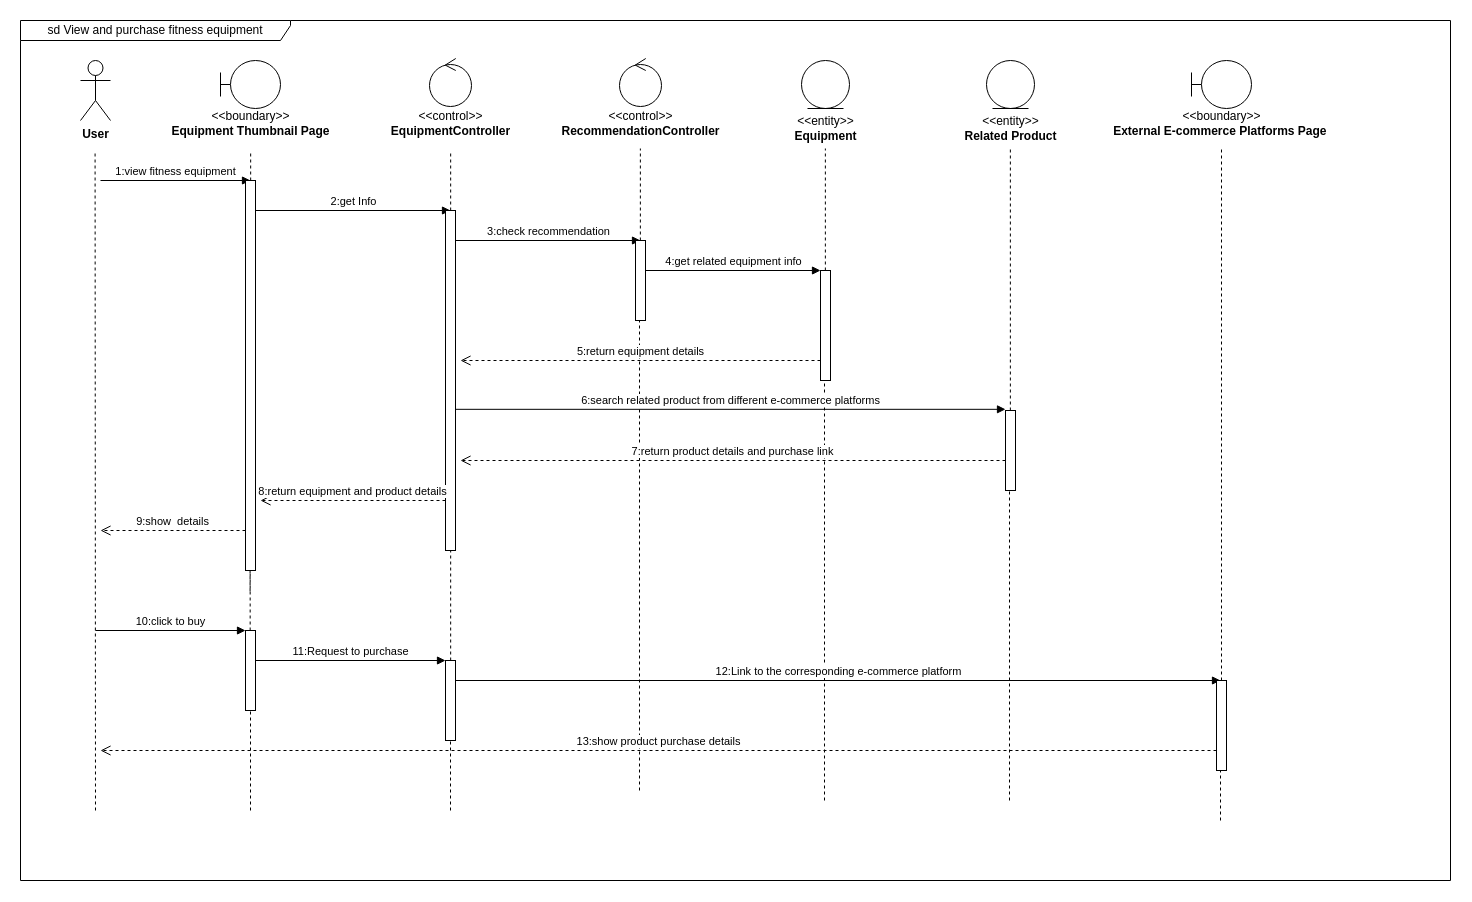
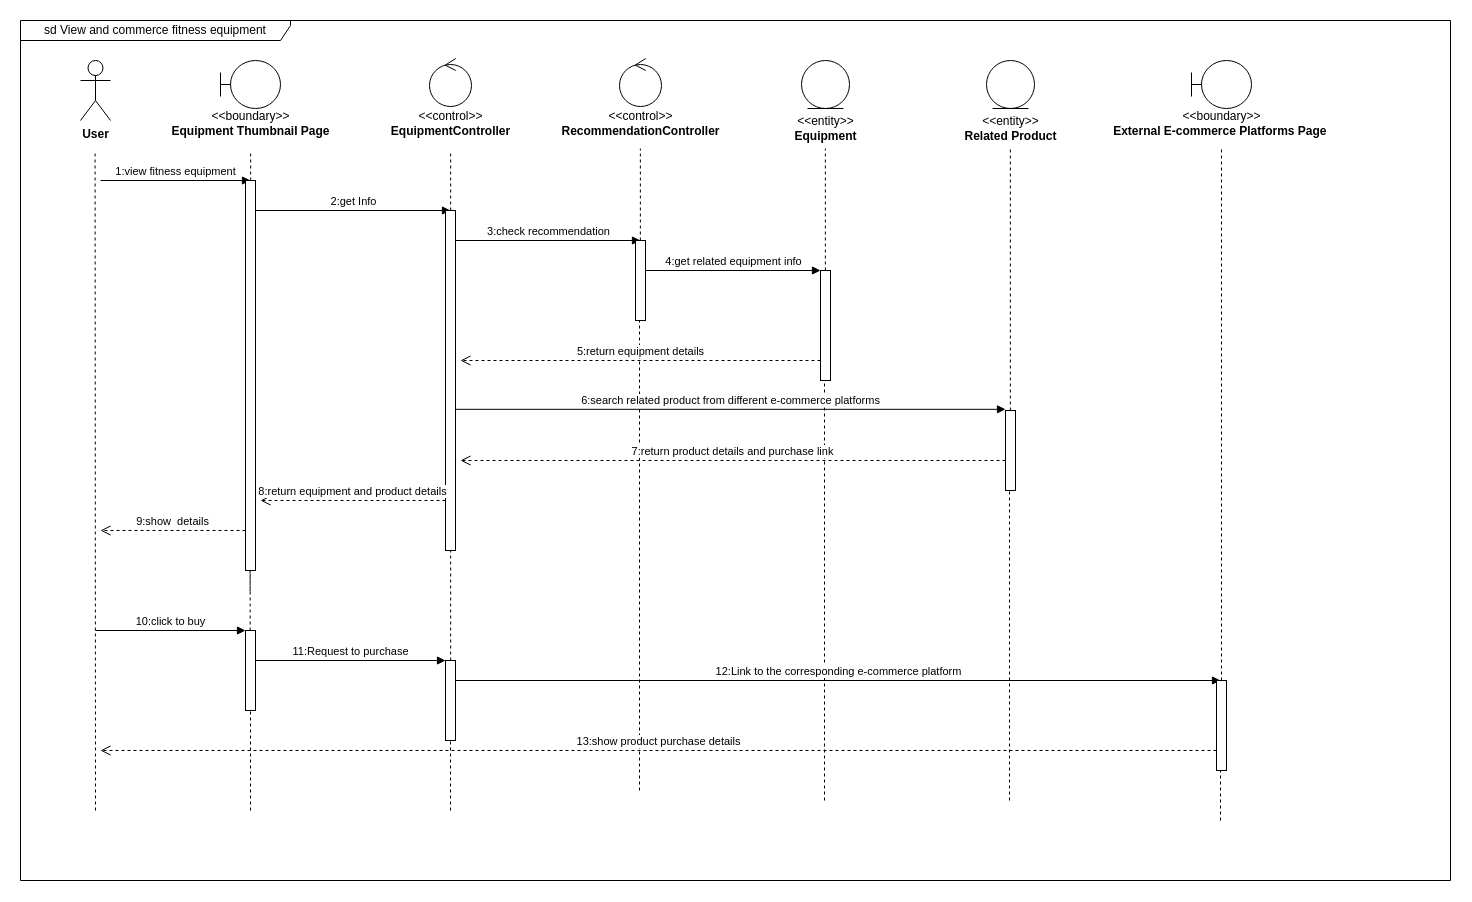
node "sd View and purchase fitness equipment": label "sd View and purchase fitness equipment" -> "sd View and commerce fitness equipment"
